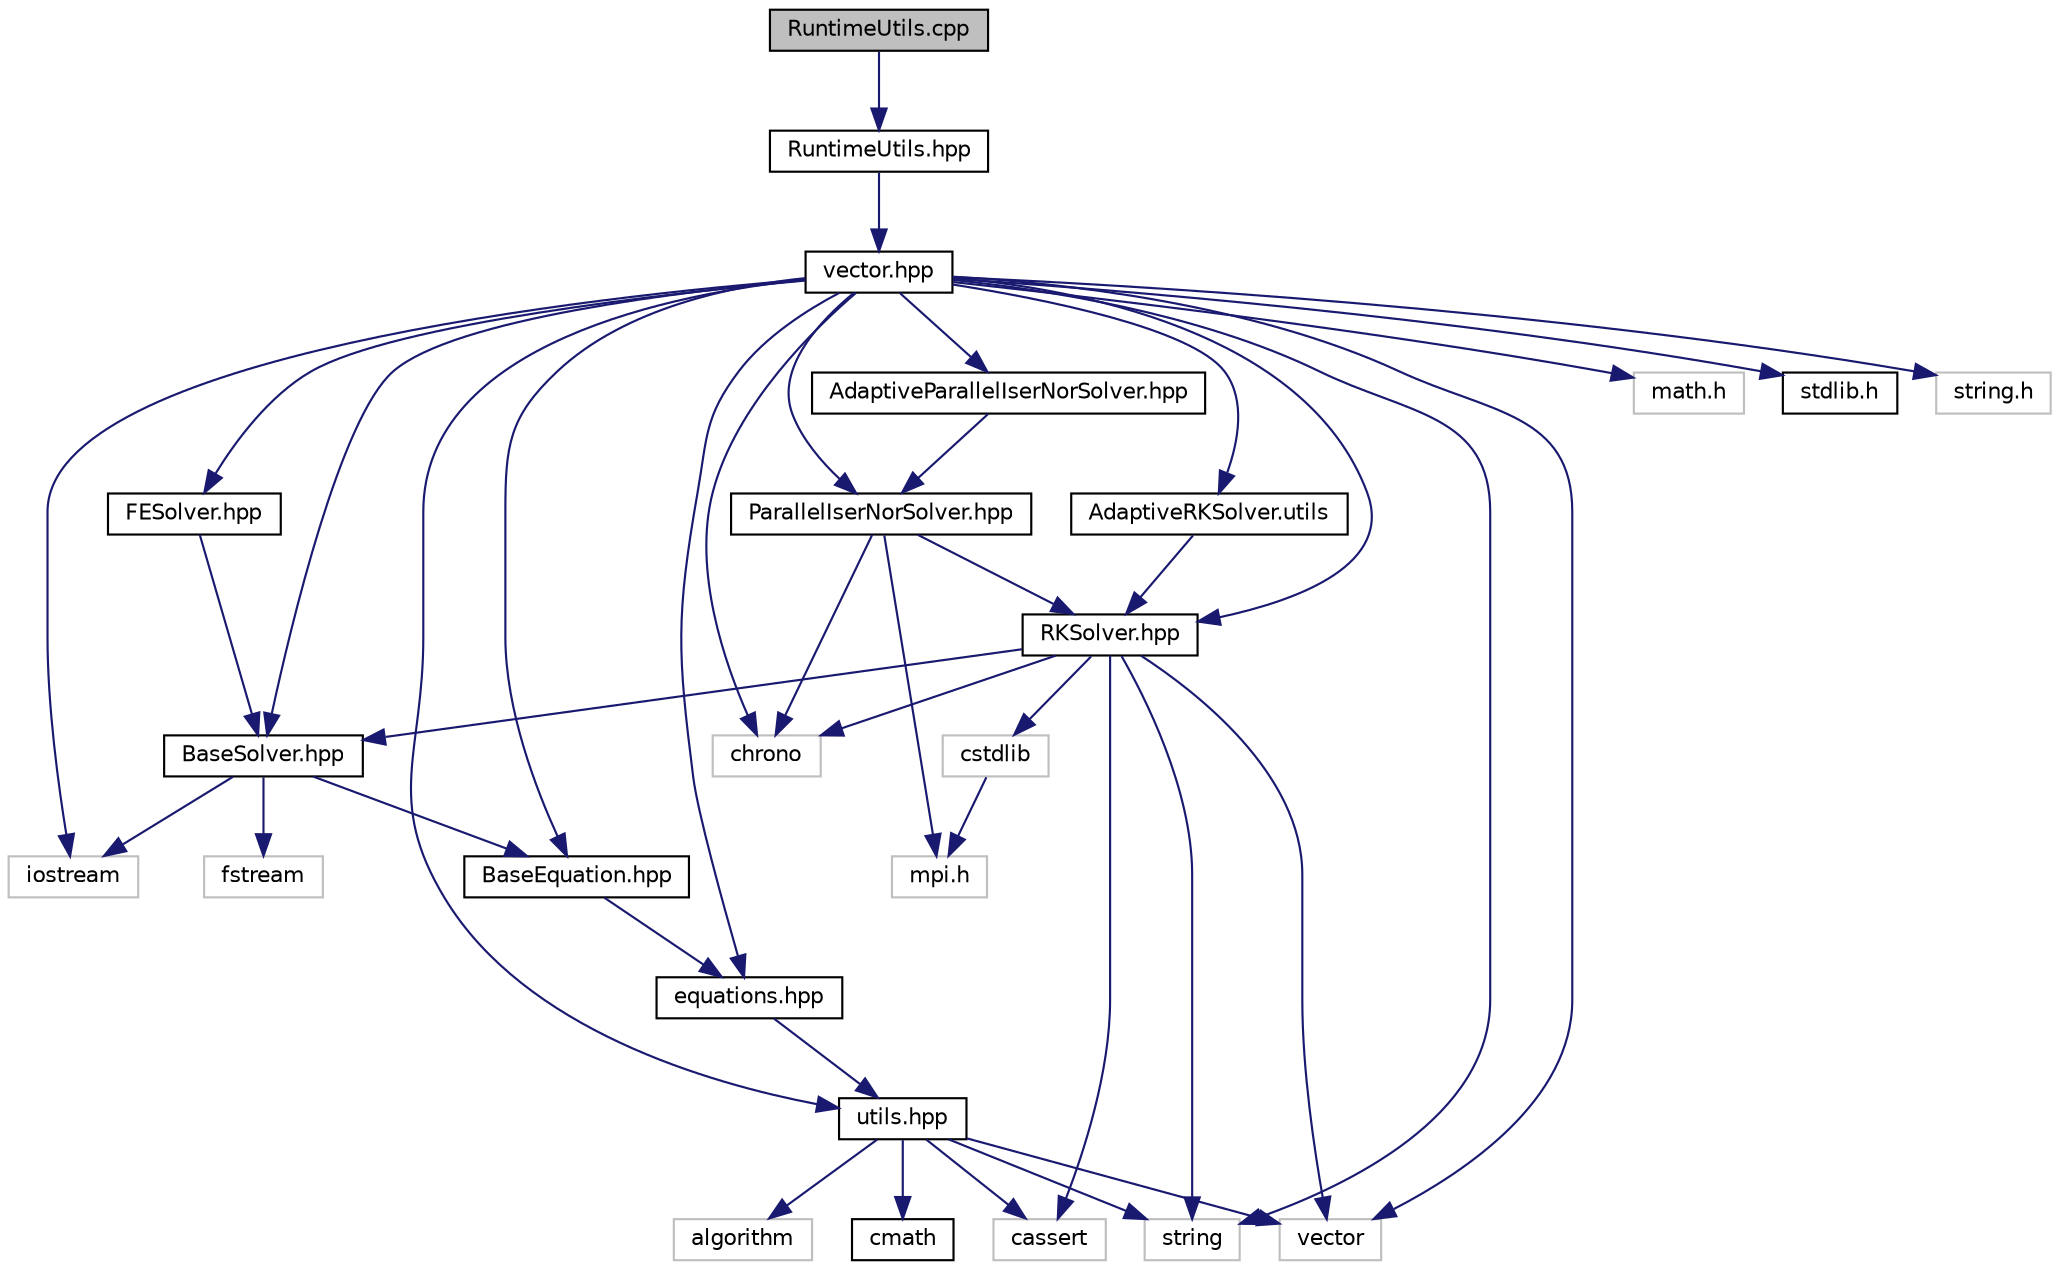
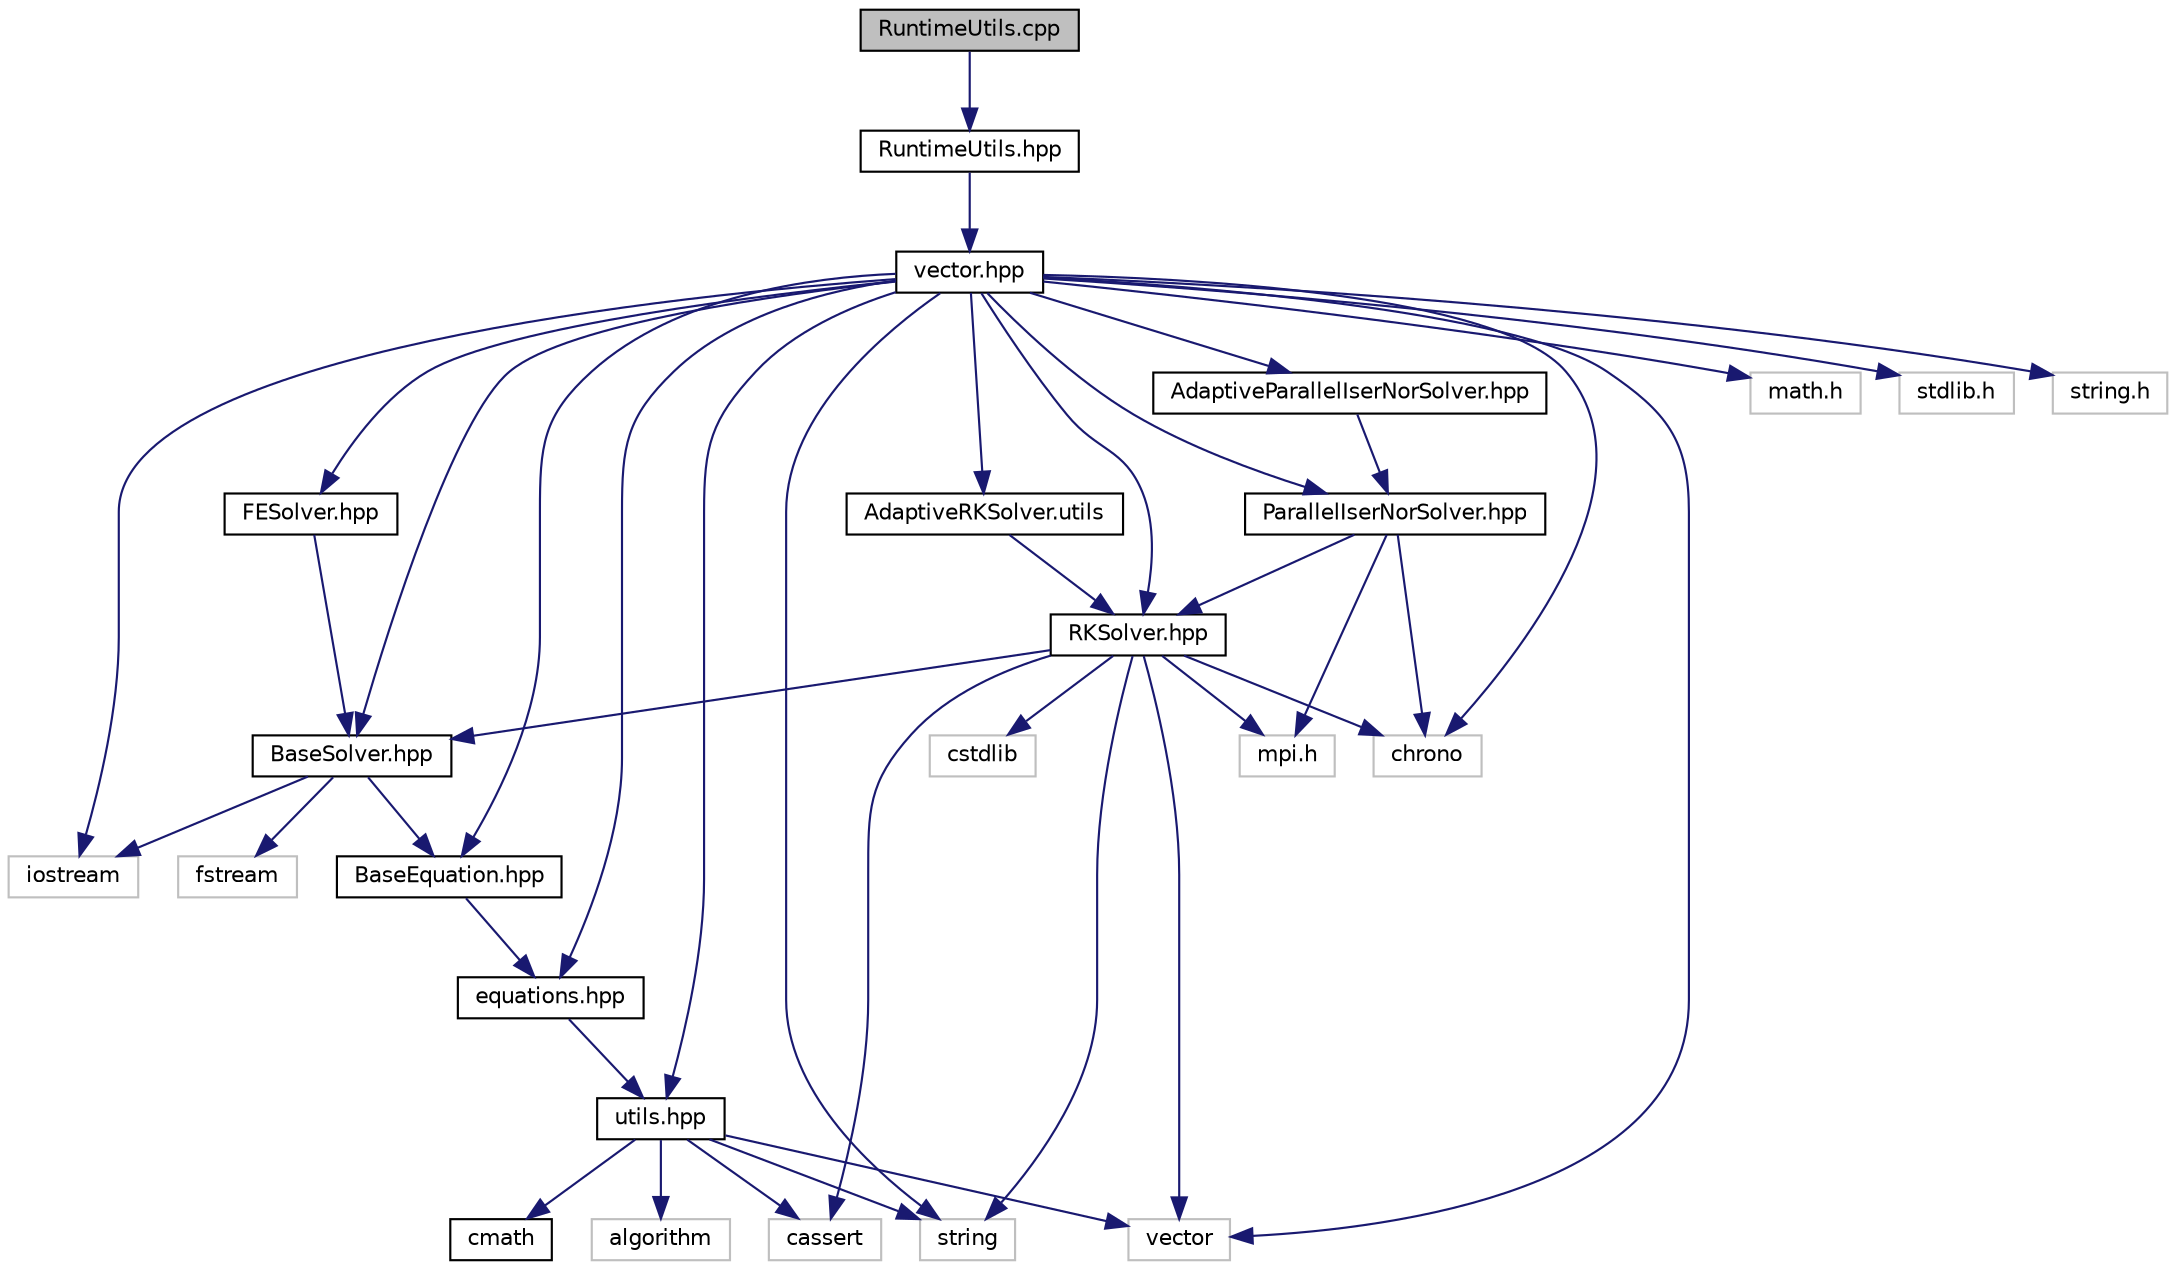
node "stdlib.h": color black -> grey75
edge "cstdlib" -> "mpi.h": now "RKSolver.hpp" -> "mpi.h"
